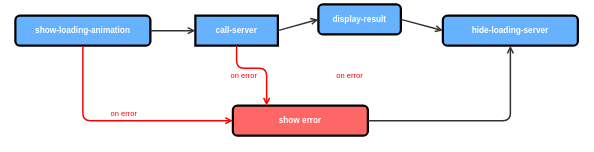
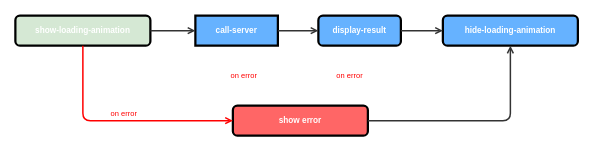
node "display-result": moved (360, 19) -> (360, 30)
node "show-loading-animation": fillcolor #66b2ff -> #d5e8d4
node "hide-loading-server": label "hide-loading-server" -> "hide-loading-animation"
edge "call-server" -> "show error": removed
